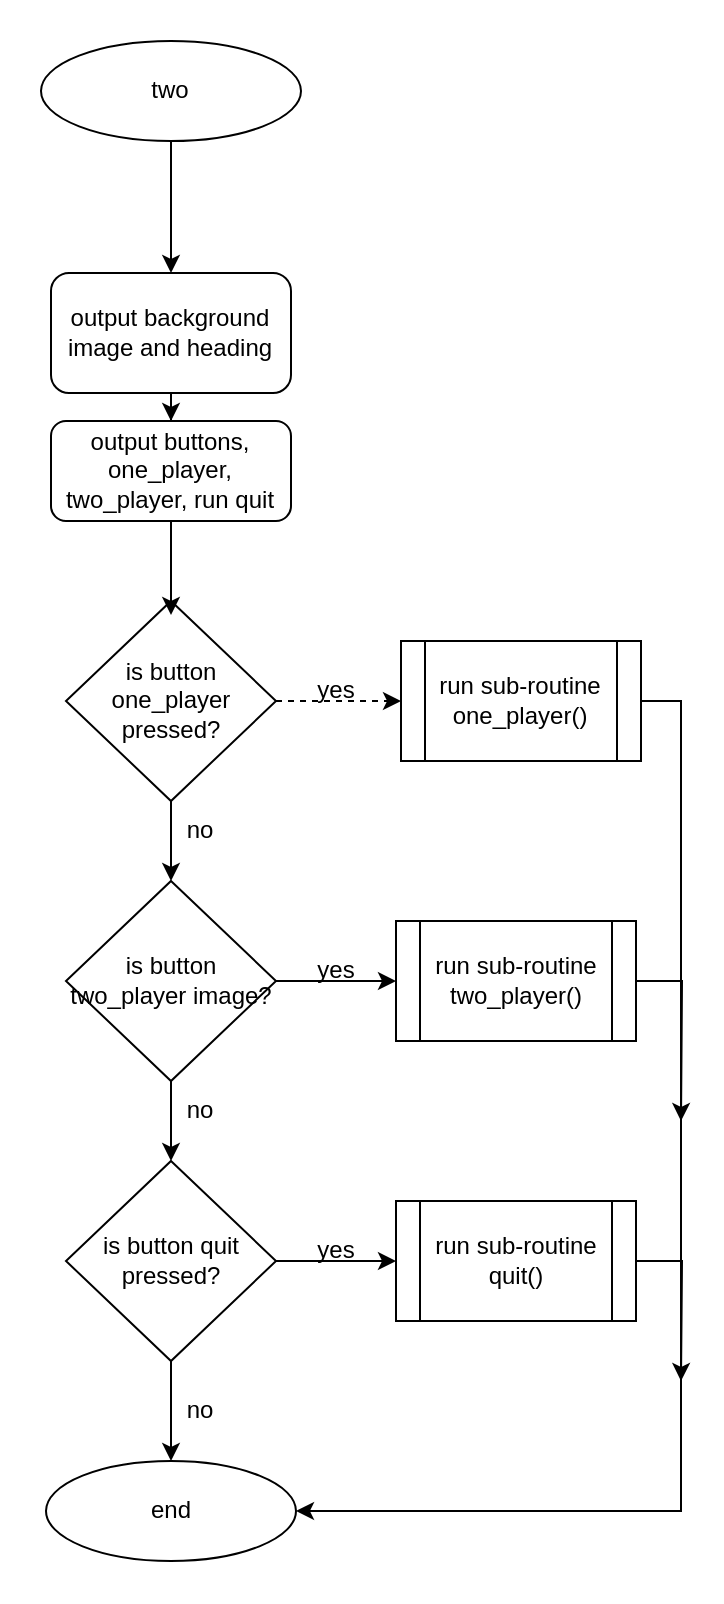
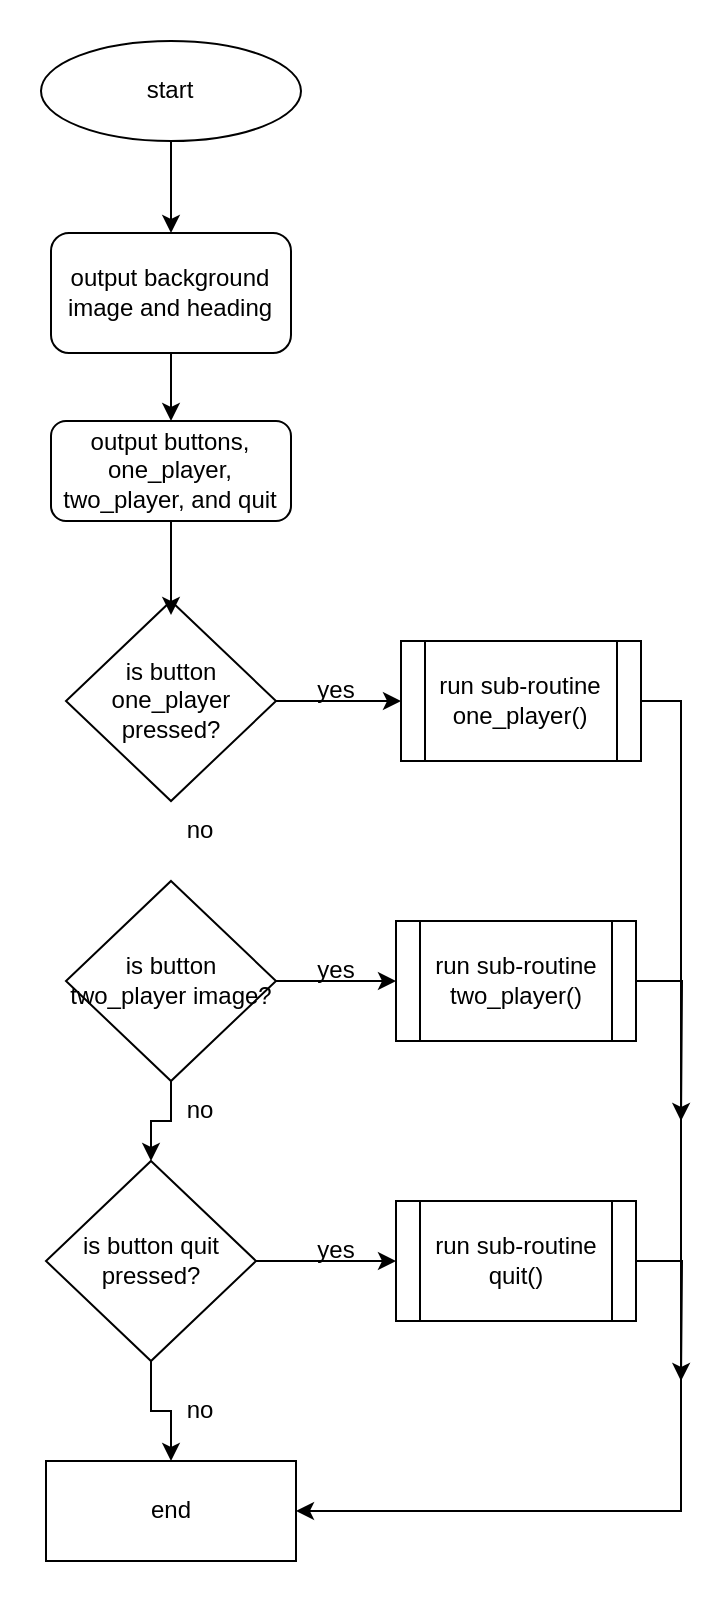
node "two": label "two" -> "start"
node "output background image and heading": moved (171, 333) -> (171, 293)
node "output buttons, one_player, two_player, run quit": label "output buttons, one_player, two_player, run quit" -> "output buttons, one_player, two_player, and quit"
edge "is button one_player pressed?" -> "run sub-routine one_player()": style dashed -> solid
edge "is button one_player pressed?" -> "is button two_player image?": removed
node "is button quit pressed?": moved (171, 1261) -> (151, 1261)
node "end": shape ellipse -> rectangle
